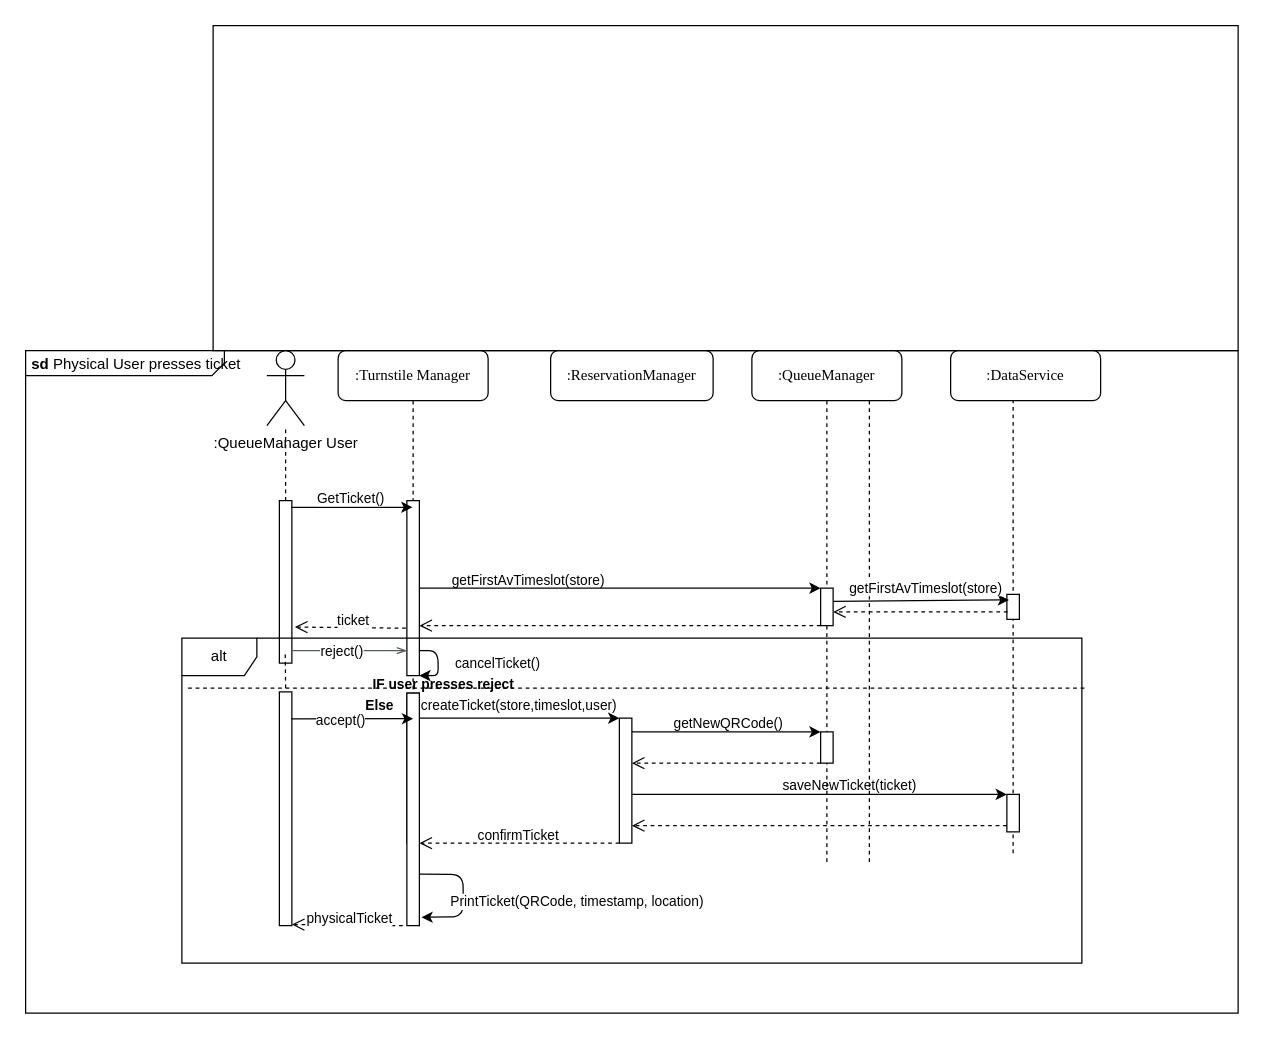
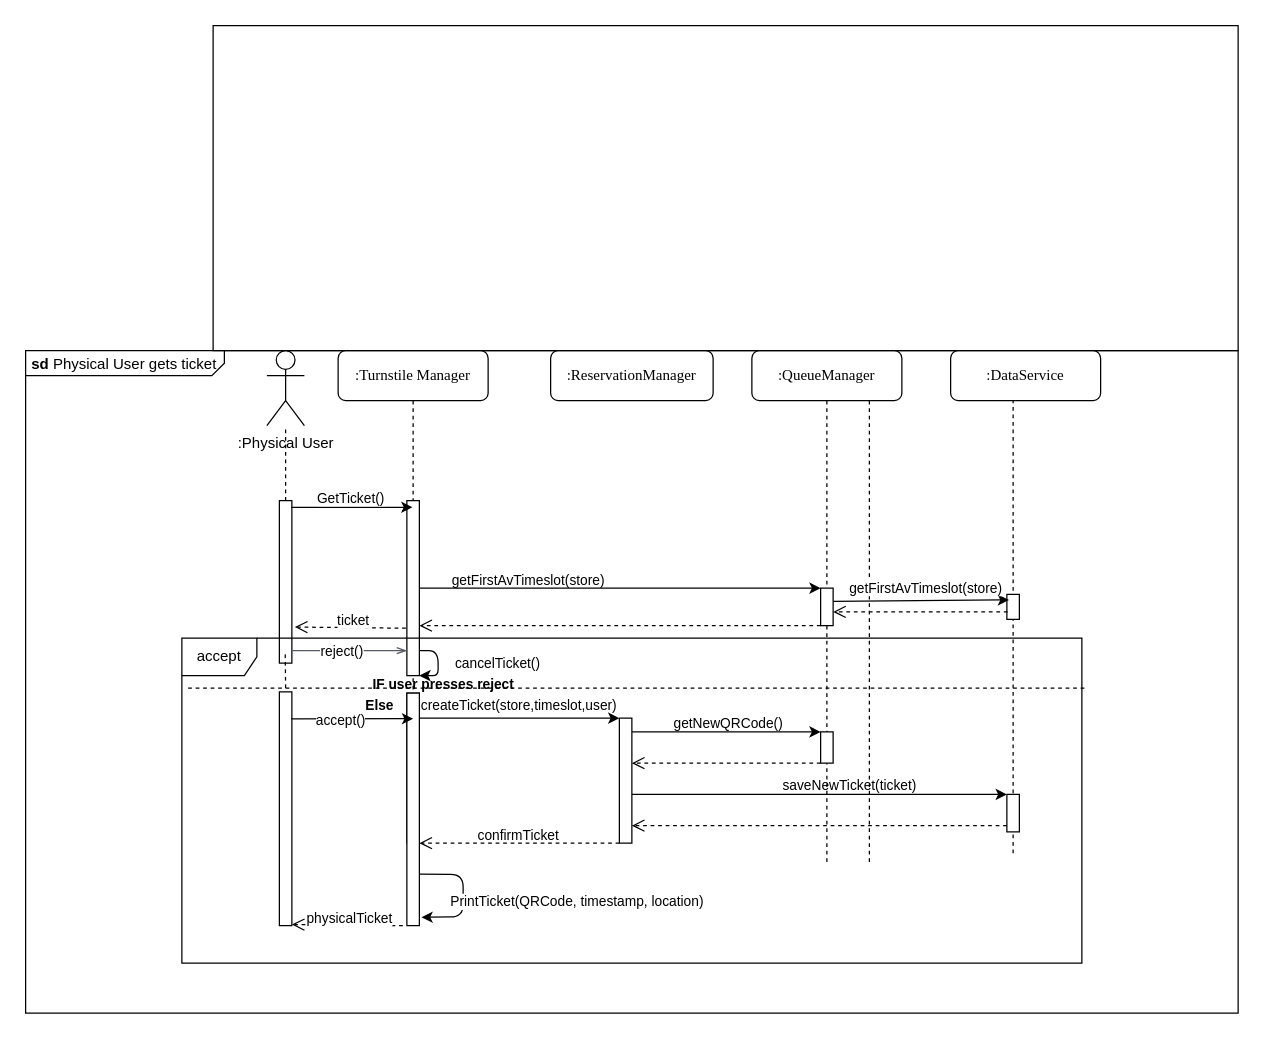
node "sd Physical User presses ticket": label "sd Physical User presses ticket" -> "sd Physical User gets ticket"
node ":QueueManager User": label ":QueueManager User" -> ":Physical User"
node "alt": label "alt" -> "accept"
